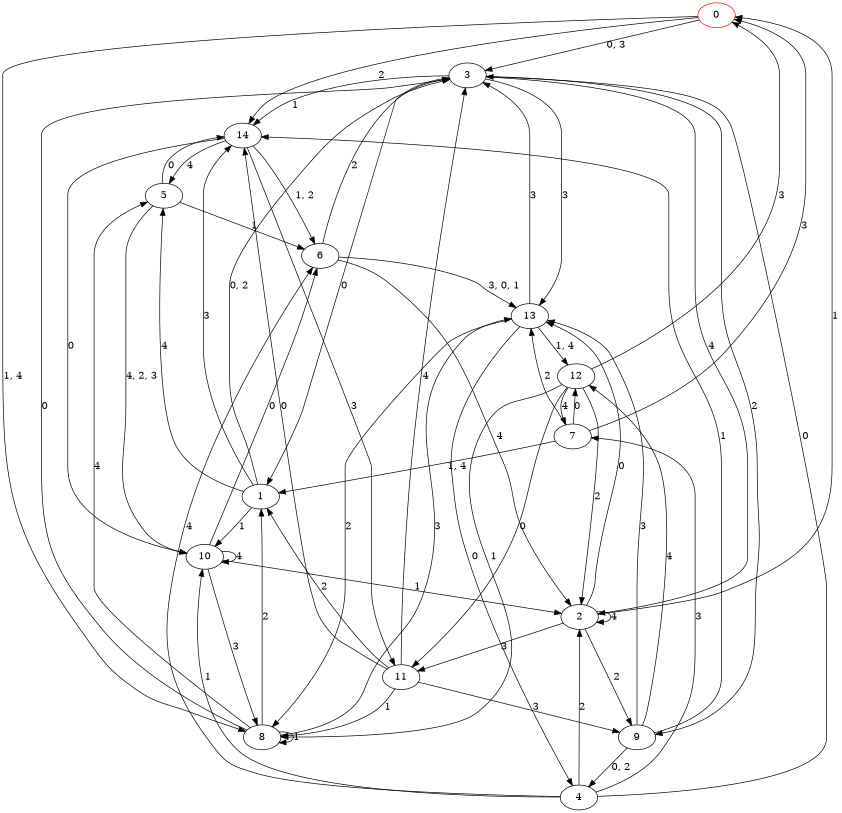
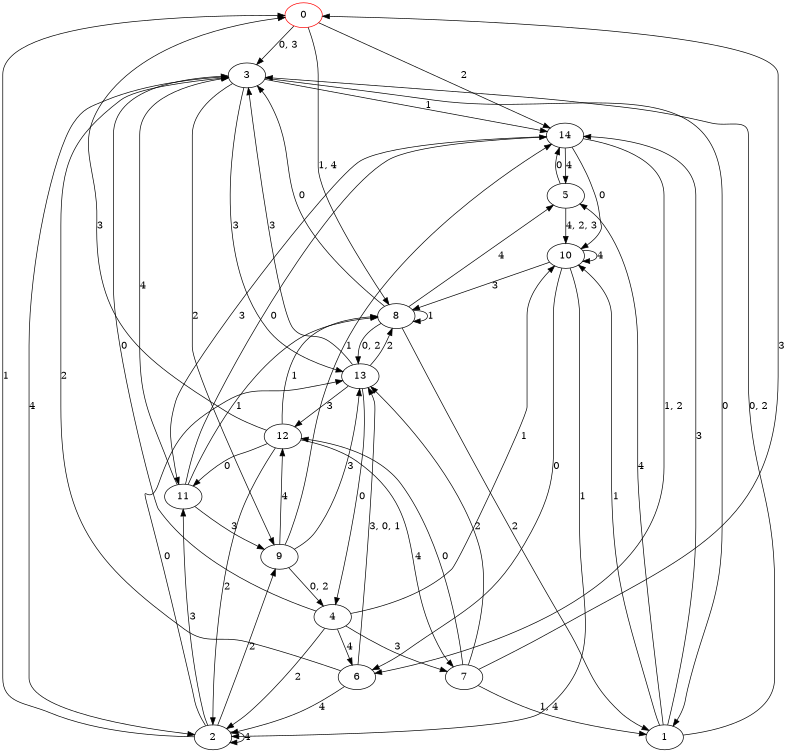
edge "5" -> "6": removed, label "1"
edge "13" -> "12": label "1, 4" -> "3"
edge "8" -> "13": label "3" -> "0, 2"
edge "11" -> "1": removed, label "2"
